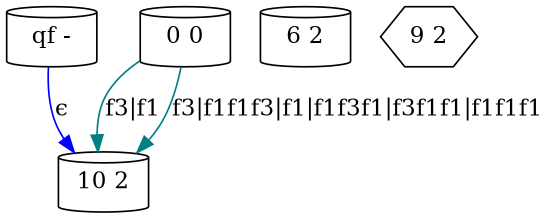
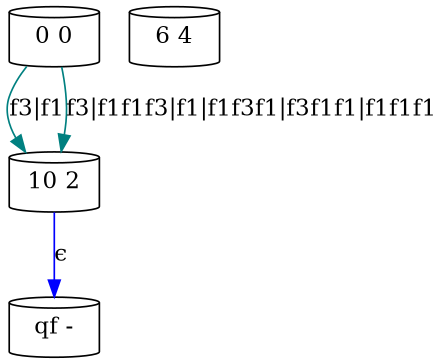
node "6 2": label "6 2" -> "6 4"
node "9 2": removed
edge "qf -" -> "10 2": reversed
